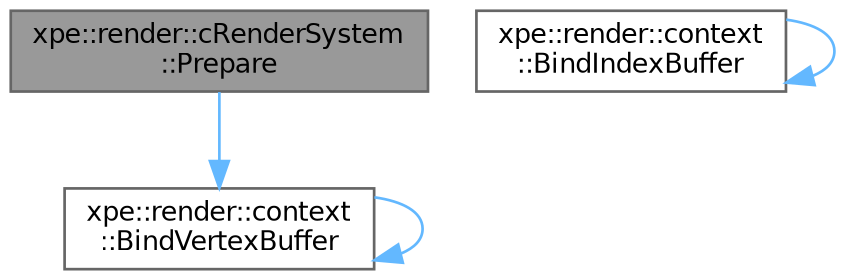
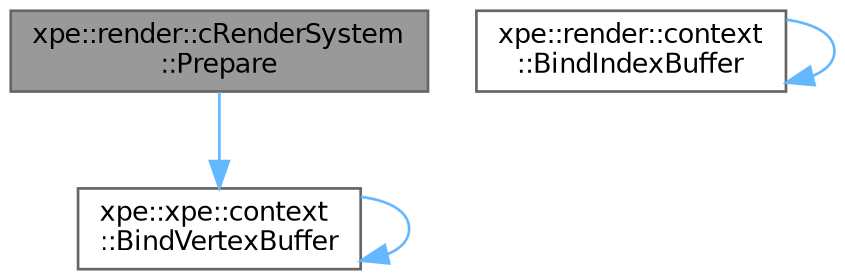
node "xpe::render::context ::BindVertexBuffer": label "xpe::render::context ::BindVertexBuffer" -> "xpe::xpe::context ::BindVertexBuffer"
